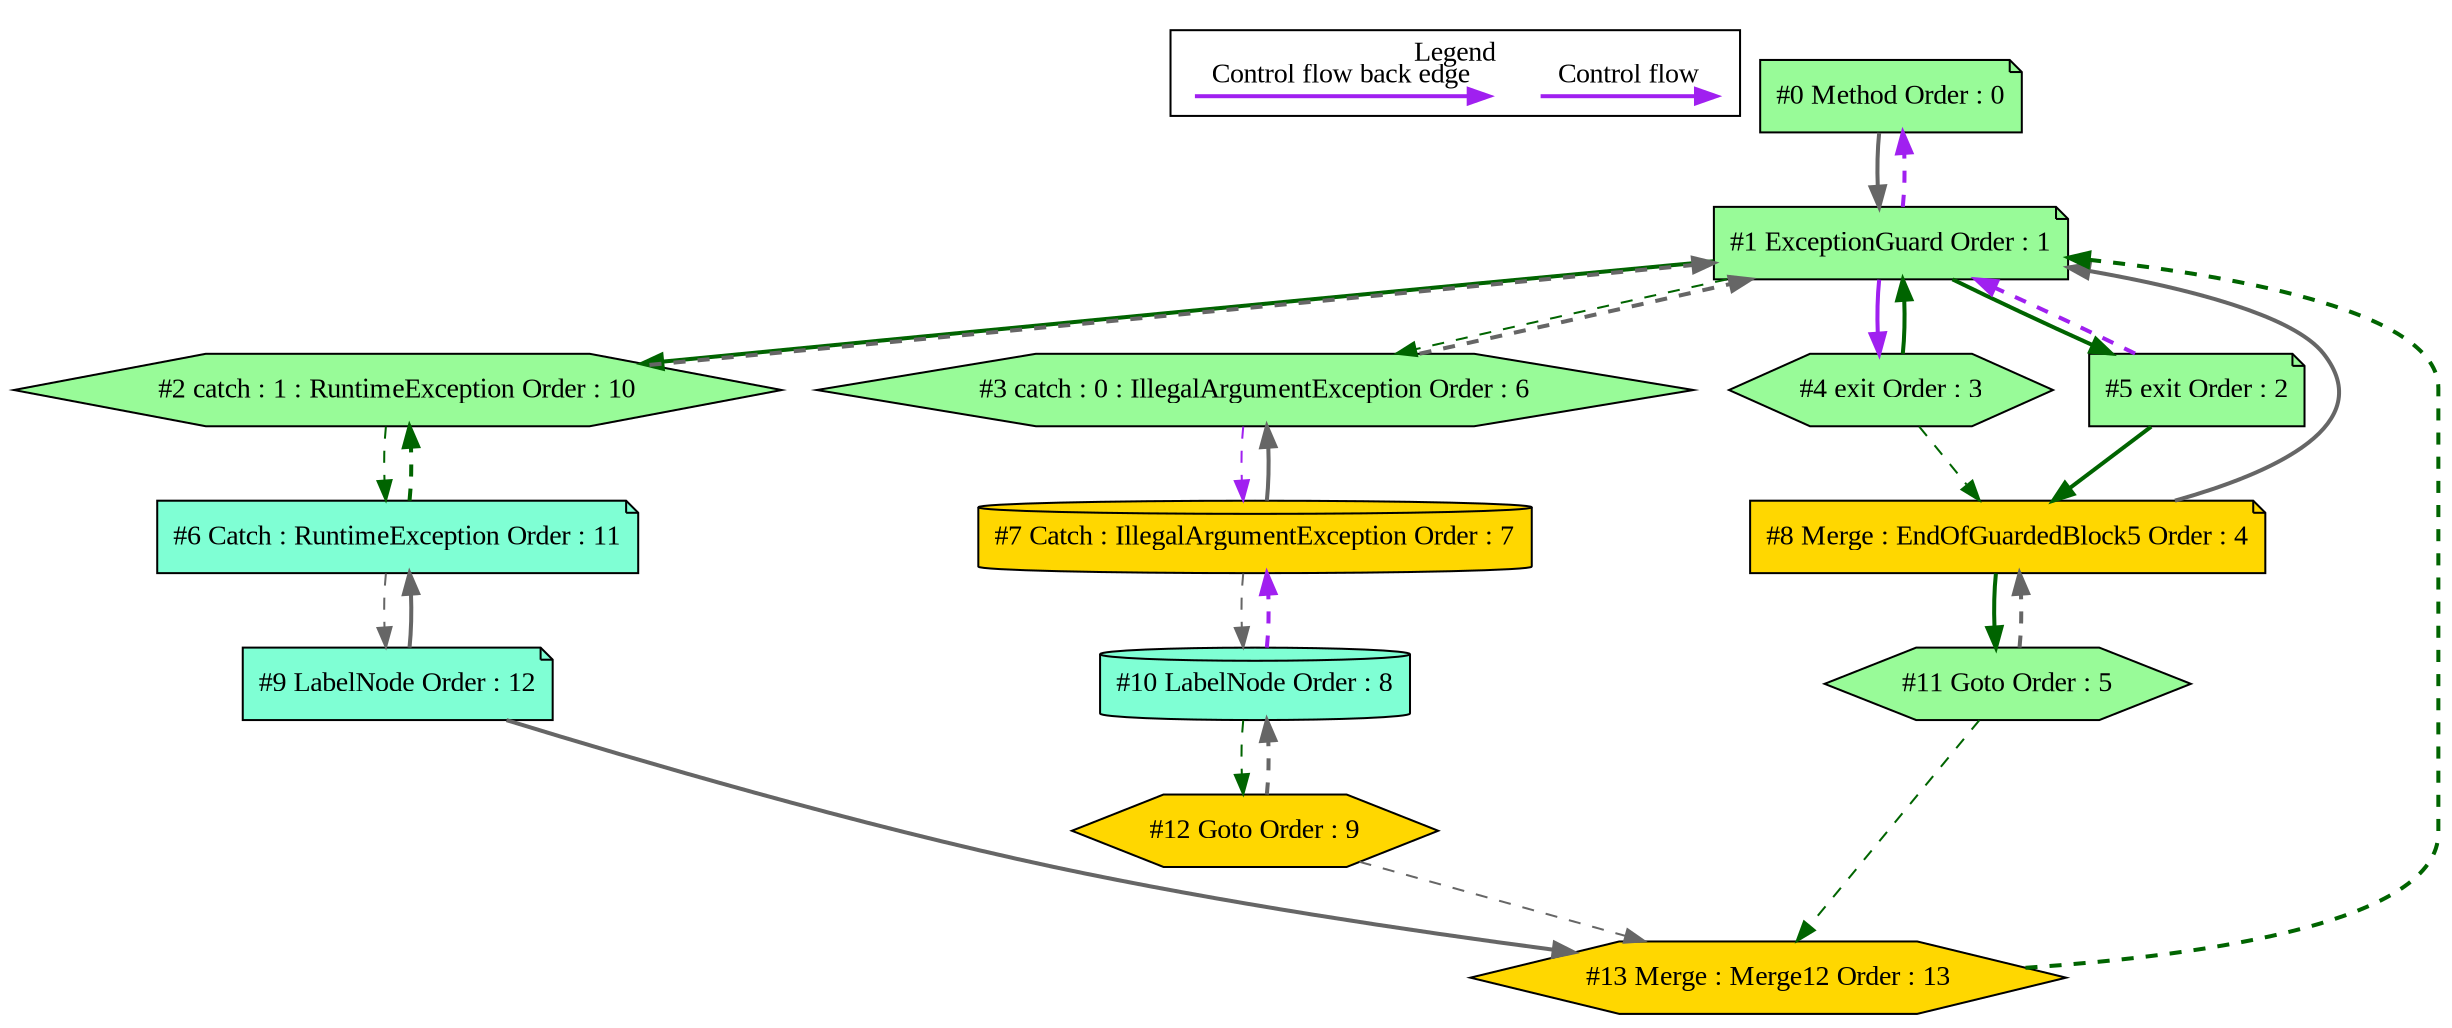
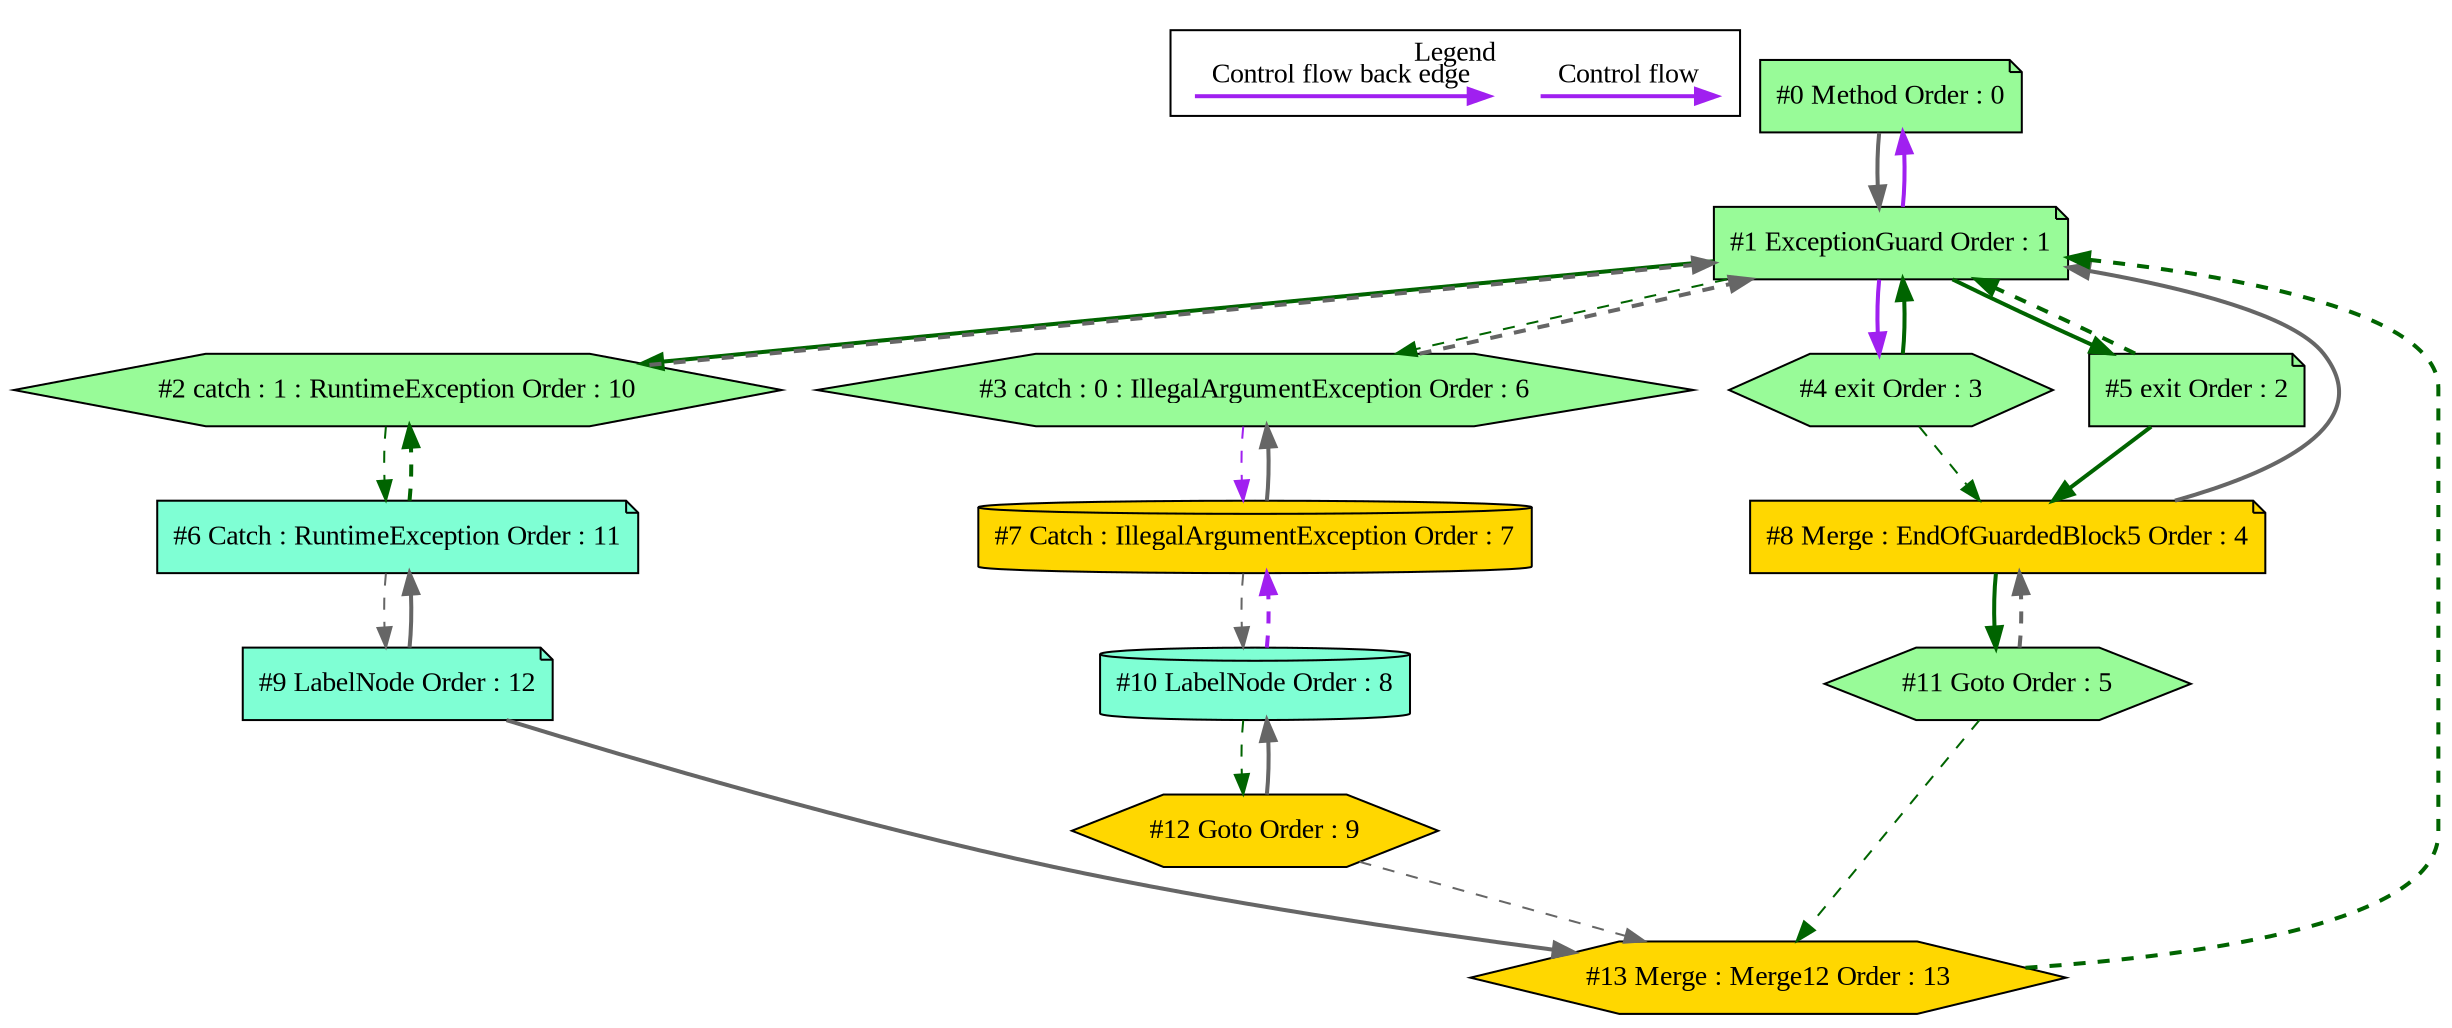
edge "#1 ExceptionGuard Order : 1" -> "#0 Method Order : 0": style dashed -> bold
edge "#5 exit Order : 2" -> "#1 ExceptionGuard Order : 1": color purple -> darkgreen
edge "#12 Goto Order : 9" -> "#10 LabelNode Order : 8": style dashed -> bold
